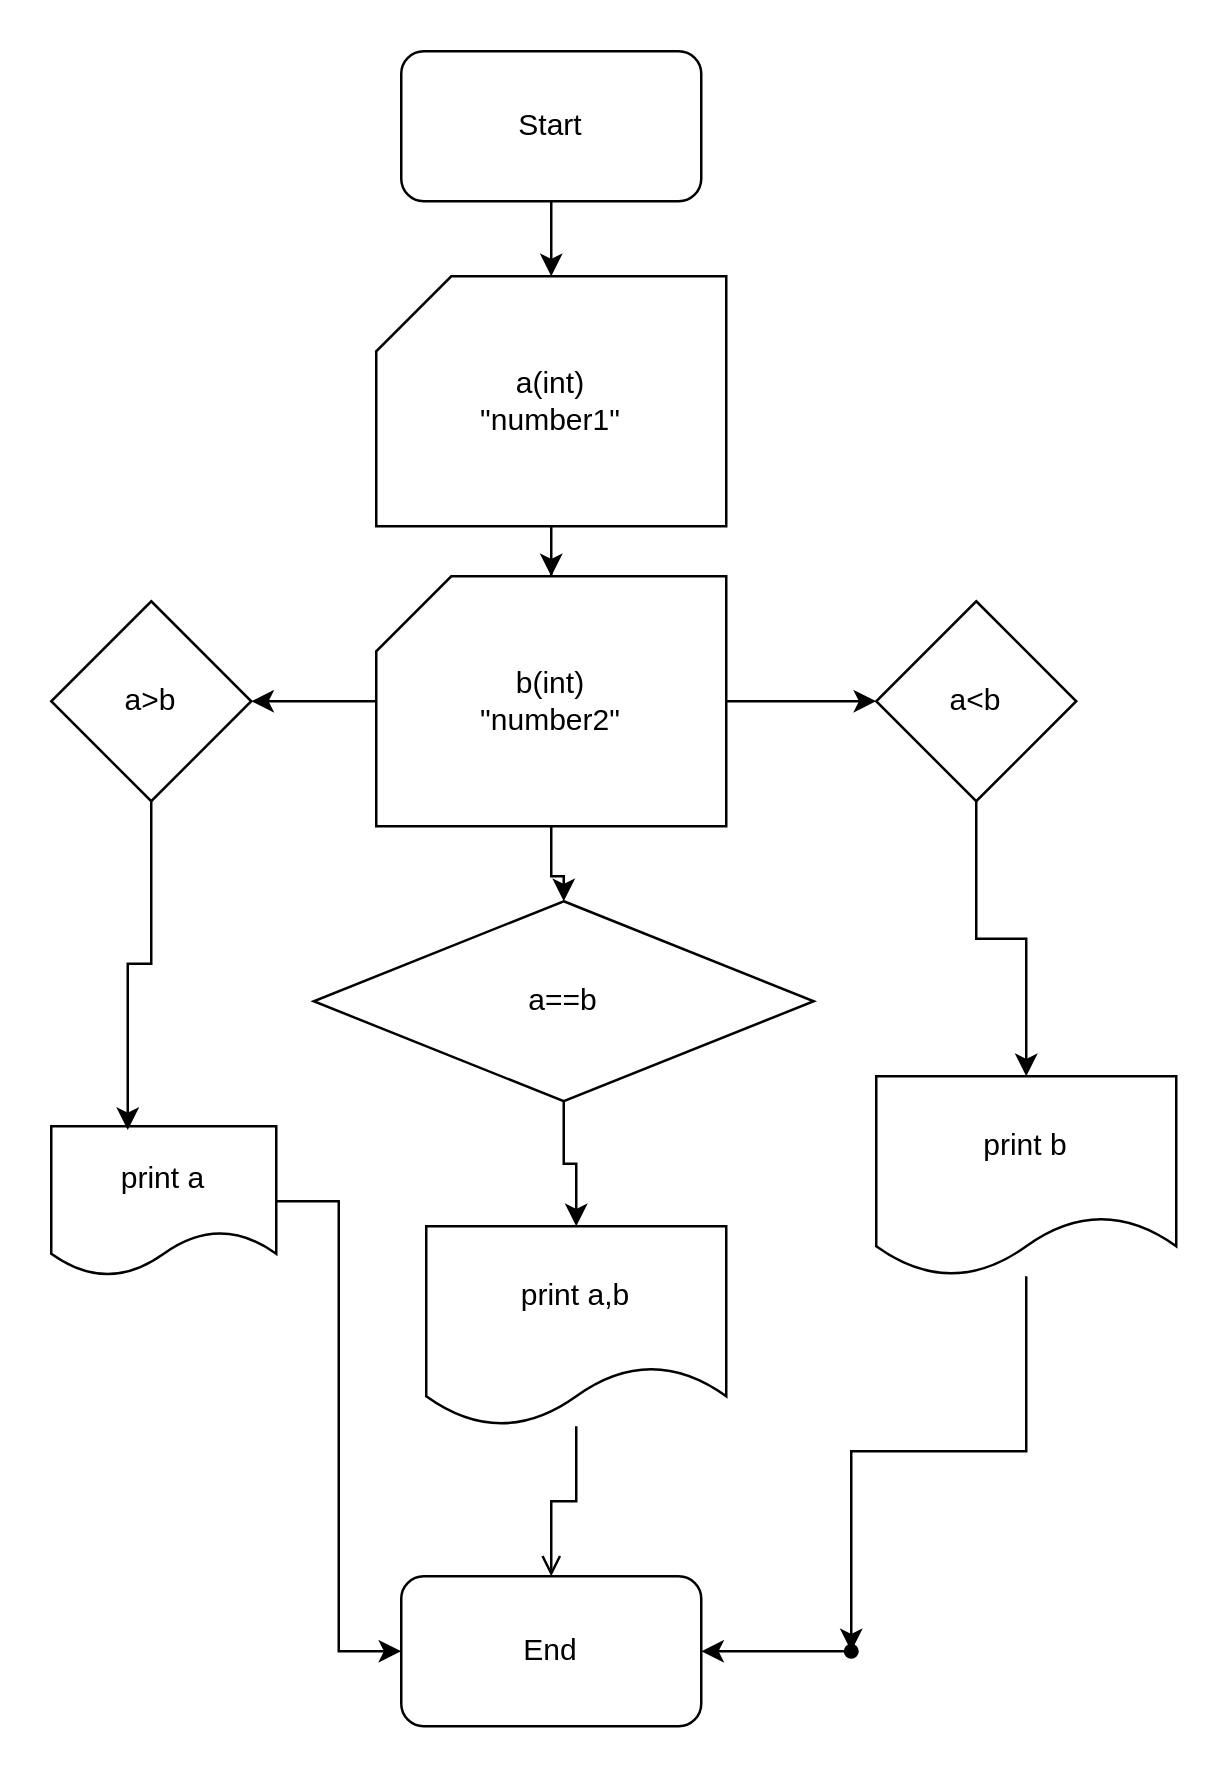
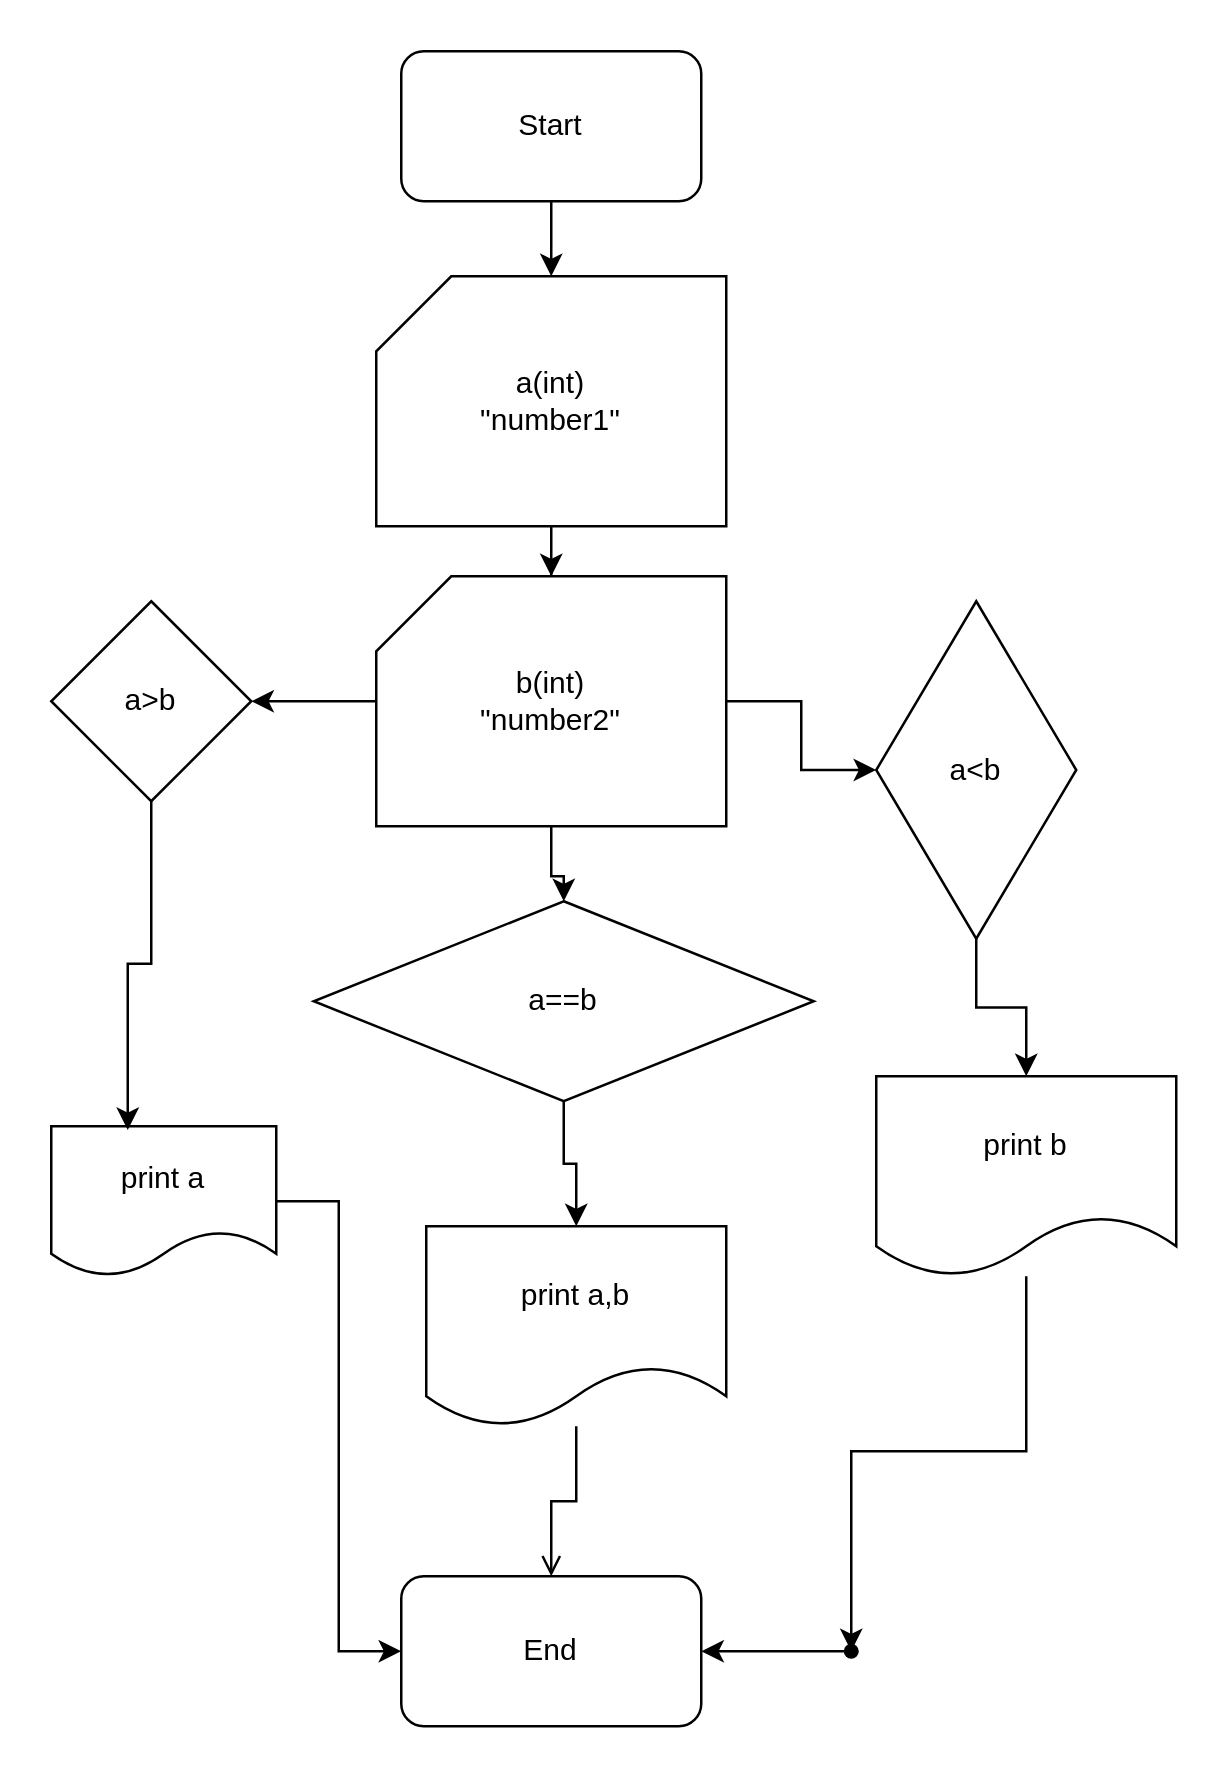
node "a<b": size 200x200 -> 200x338
